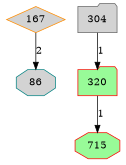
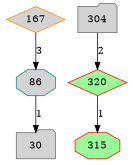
edge "167" -> "86": label "2" -> "3"
edge "304" -> "320": label "1" -> "2"
node "320": shape folder -> diamond
node "30": added
node "715": label "715" -> "315"
